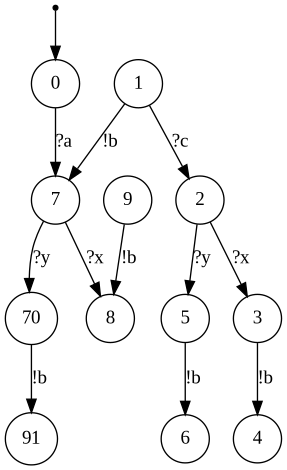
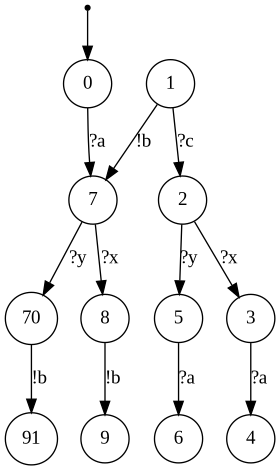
edge "9" -> "8": reversed
edge "5" -> "6": label "!b" -> "?a"
edge "3" -> "4": label "!b" -> "?a"
